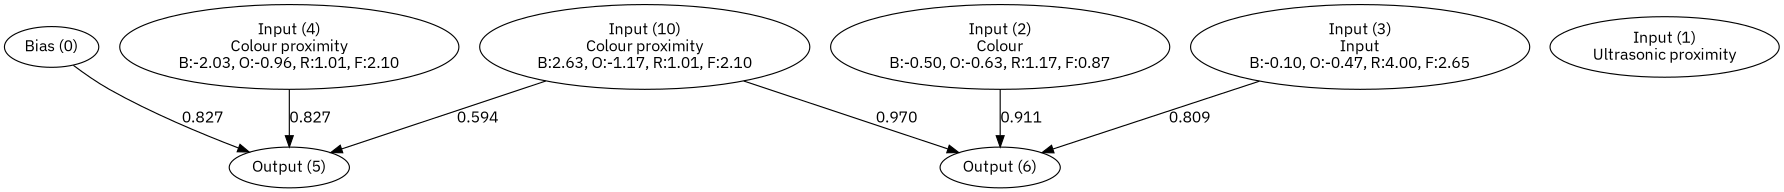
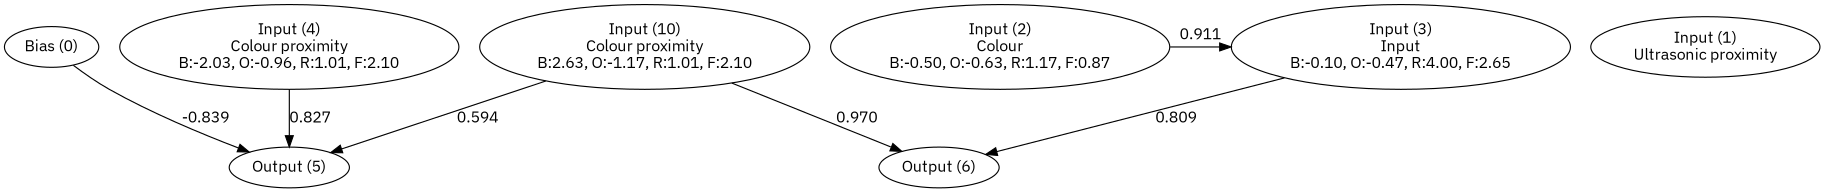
edge "Input (2) Colour B:-0.50, O:-0.63, R:1.17, F:0.87" -> "Output (6)": now "Input (2) Colour B:-0.50, O:-0.63, R:1.17, F:0.87" -> "Input (3) Input B:-0.10, O:-0.47, R:4.00, F:2.65"
edge "Bias (0)" -> "Output (5)": label "0.827" -> "-0.839"
